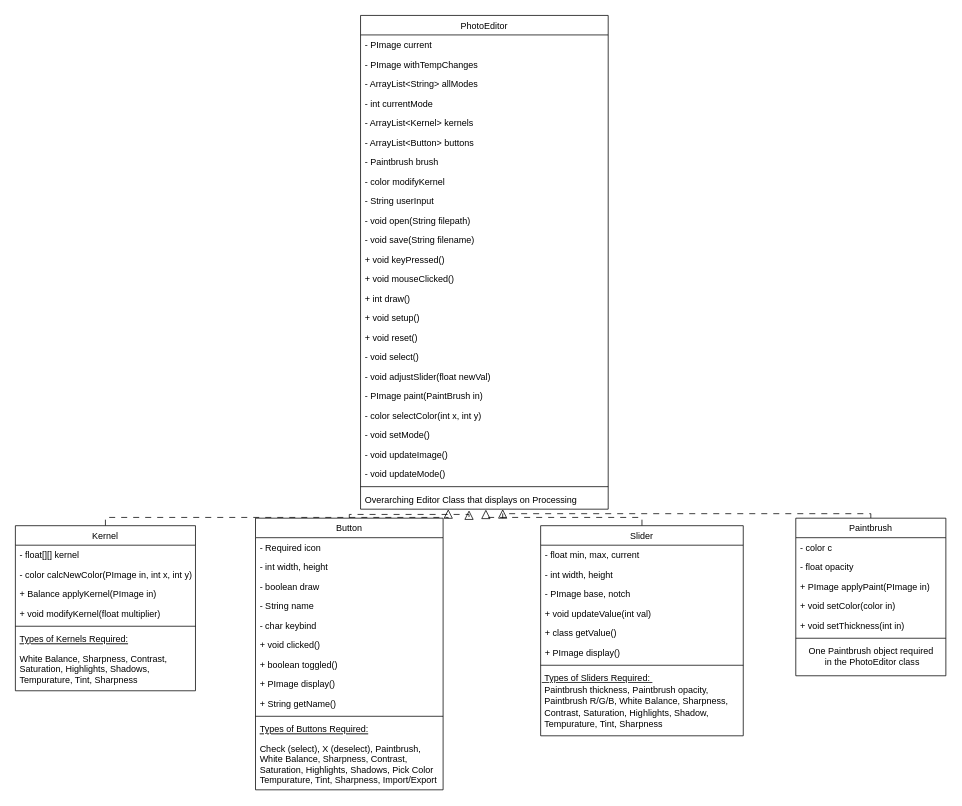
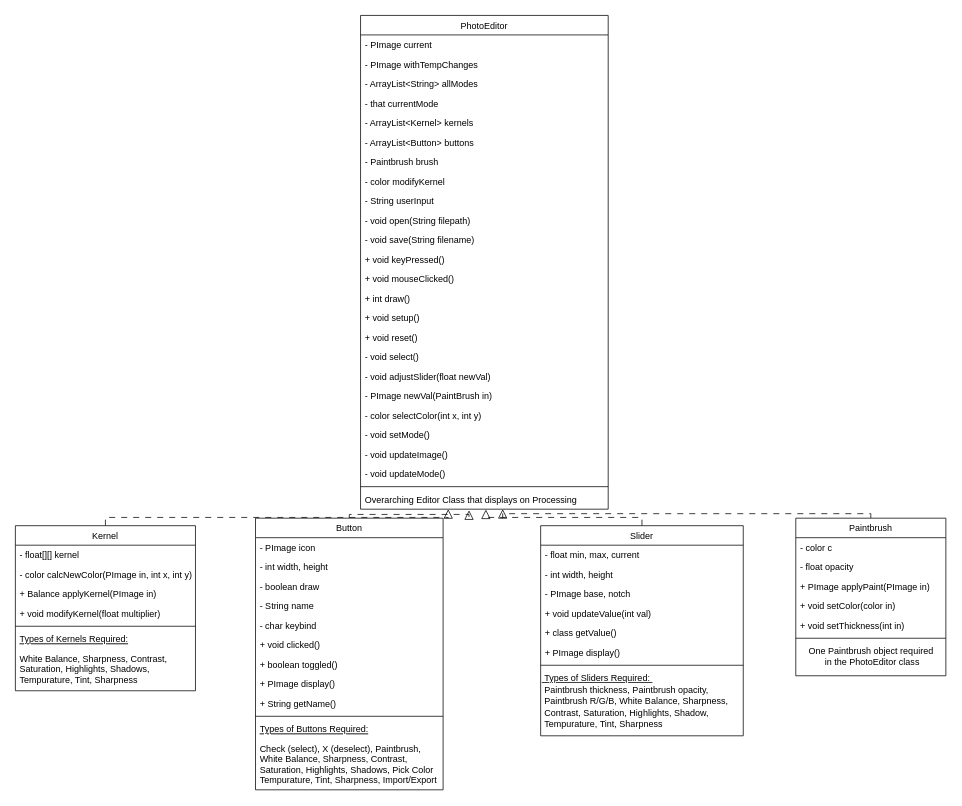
node "- int currentMode": label "- int currentMode" -> "- that currentMode"
node "- PImage paint(PaintBrush in)": label "- PImage paint(PaintBrush in)" -> "- PImage newVal(PaintBrush in)"
node "- Required icon": label "- Required icon" -> "- PImage icon"
